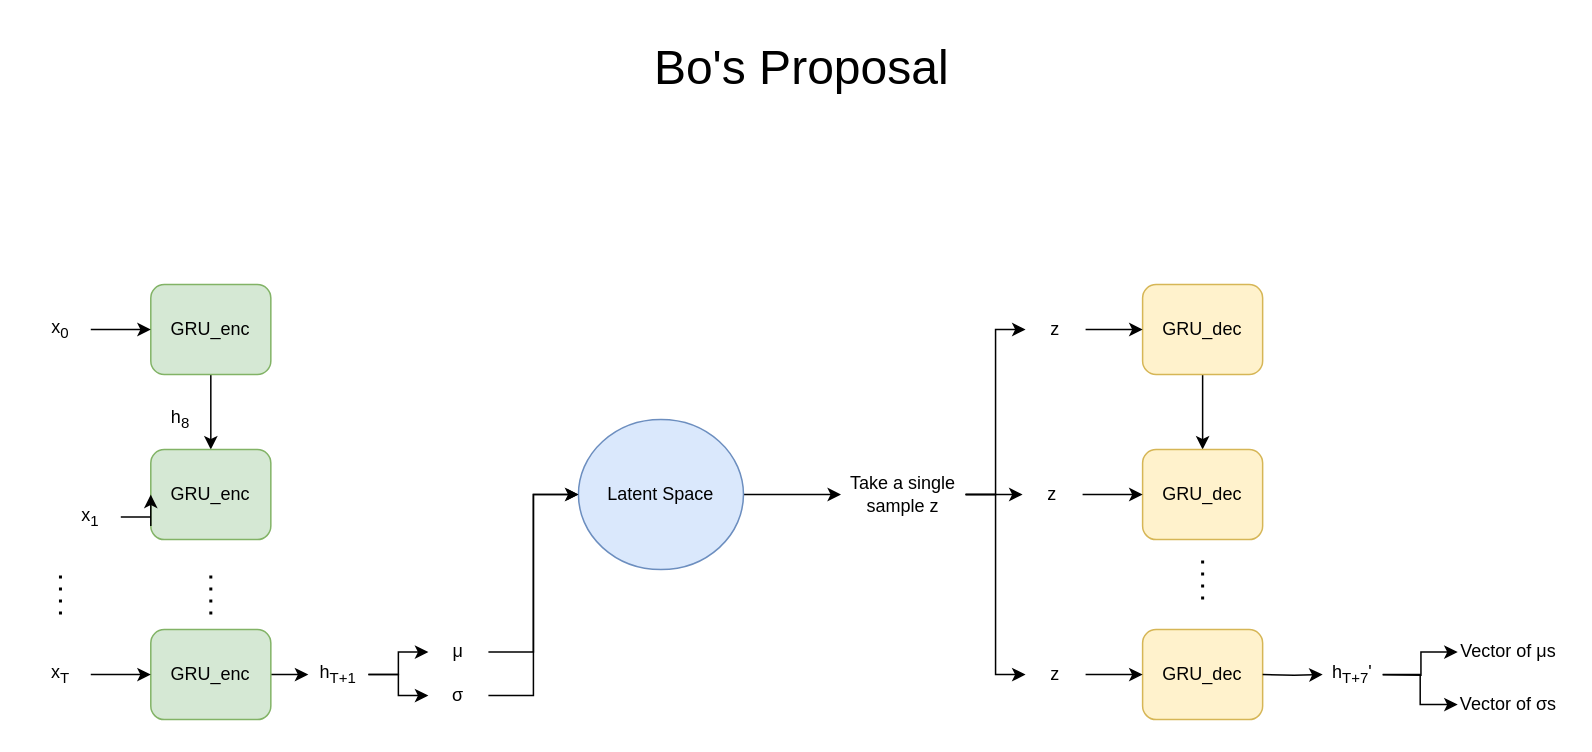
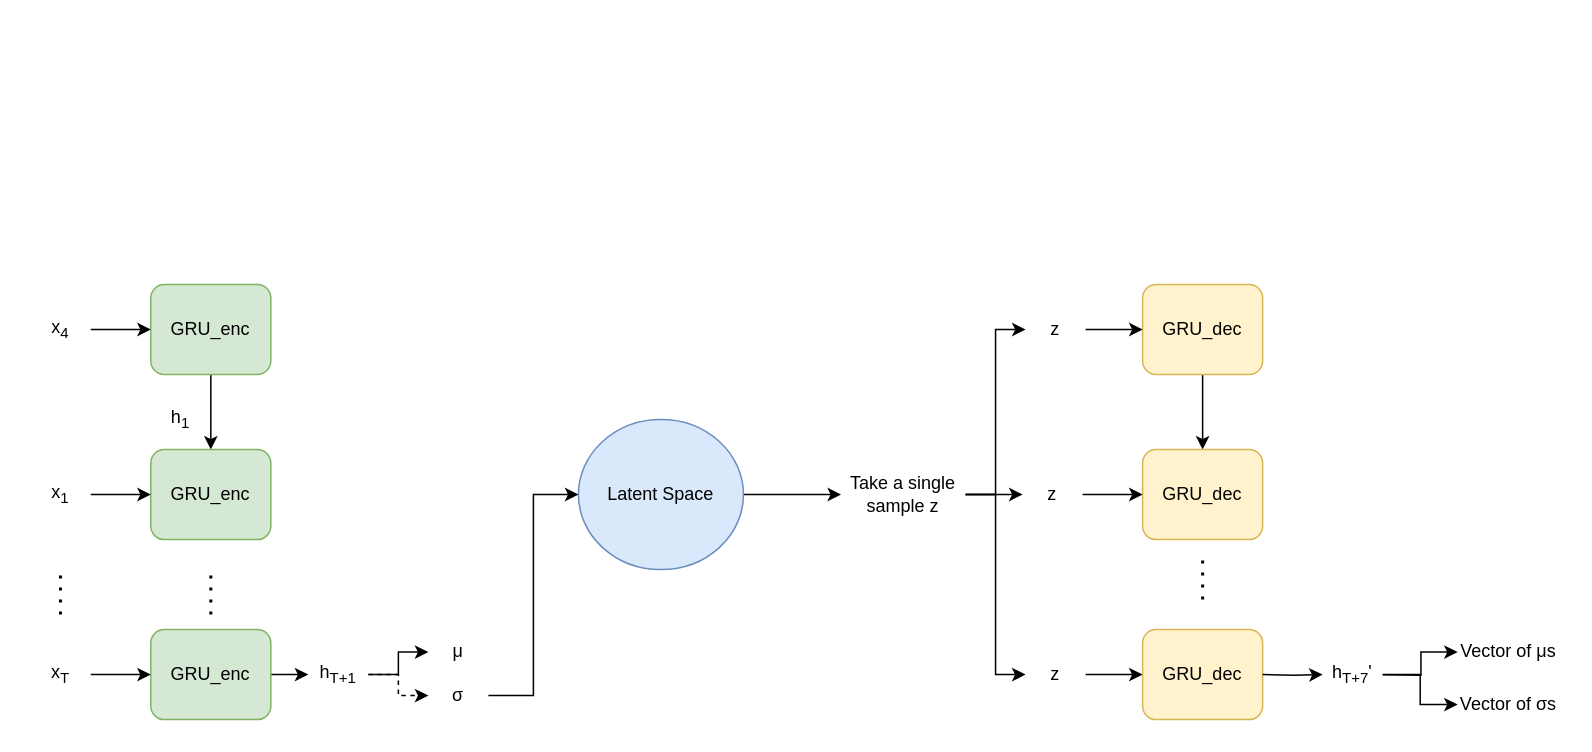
node "Bo's Proposal": removed
node "x0": label "x0" -> "x4"
node "h8": label "h8" -> "h1"
node "x1": moved (91, 517) -> (61, 494)
edge "μ" -> "Latent Space": removed
edge "σ" -> "Latent Space": arrowhead open -> classic
edge "hT+1" -> "σ": style solid -> dashed
